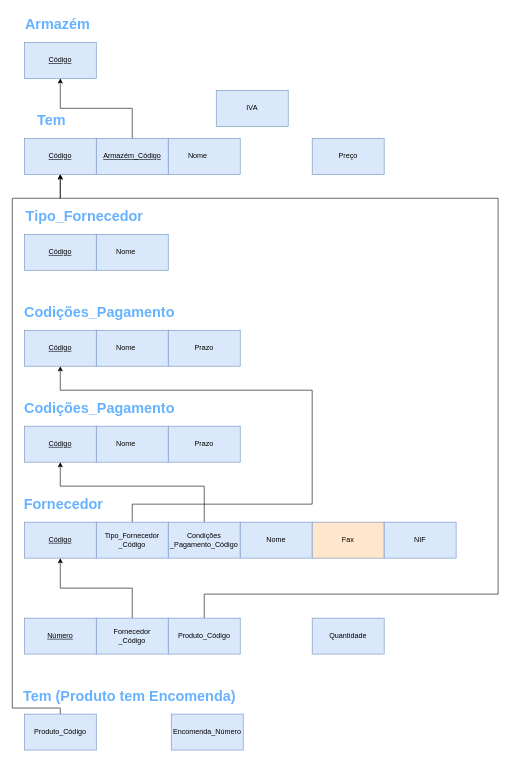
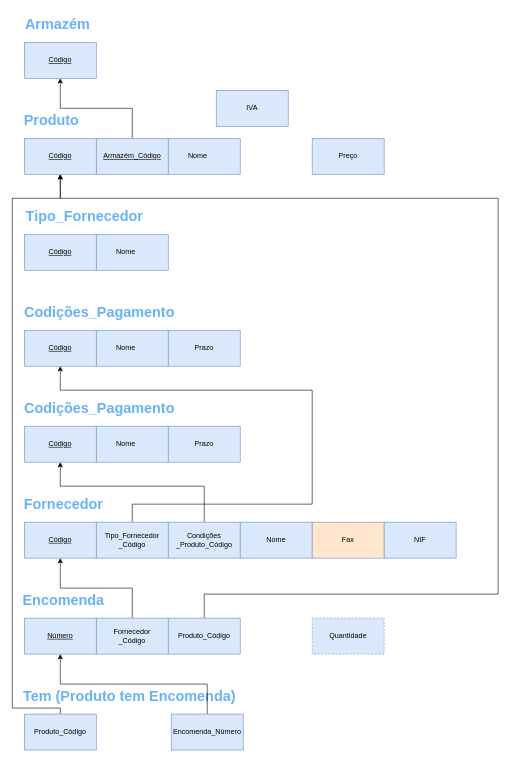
node "Tem": label "Tem" -> "Produto"
node "Condições _Pagamento_Código": label "Condições _Pagamento_Código" -> "Condições _Produto_Código"
node "Encomenda": added
node "Quantidade": style solid -> dashed
edge "Encomenda_Número" -> "Número": added
